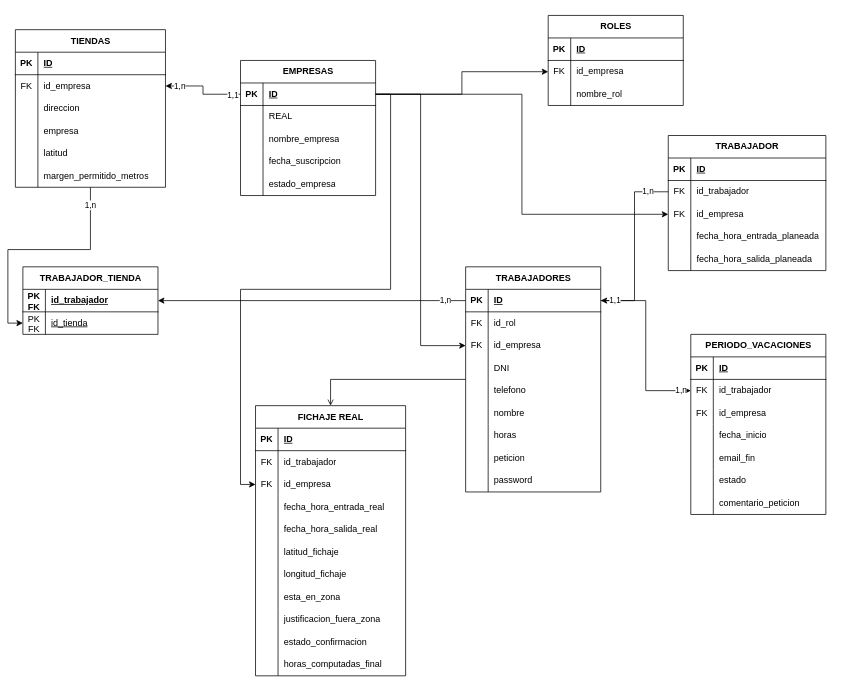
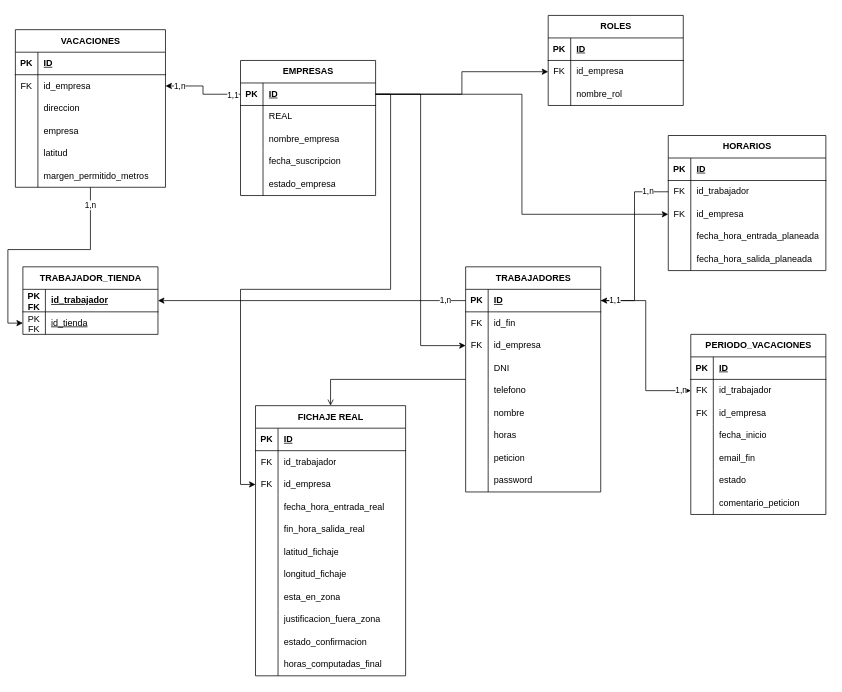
node "TIENDAS": label "TIENDAS" -> "VACACIONES"
node "TRABAJADOR": label "TRABAJADOR" -> "HORARIOS"
node "id_rol": label "id_rol" -> "id_fin"
node "fecha_hora_salida_real": label "fecha_hora_salida_real" -> "fin_hora_salida_real"
